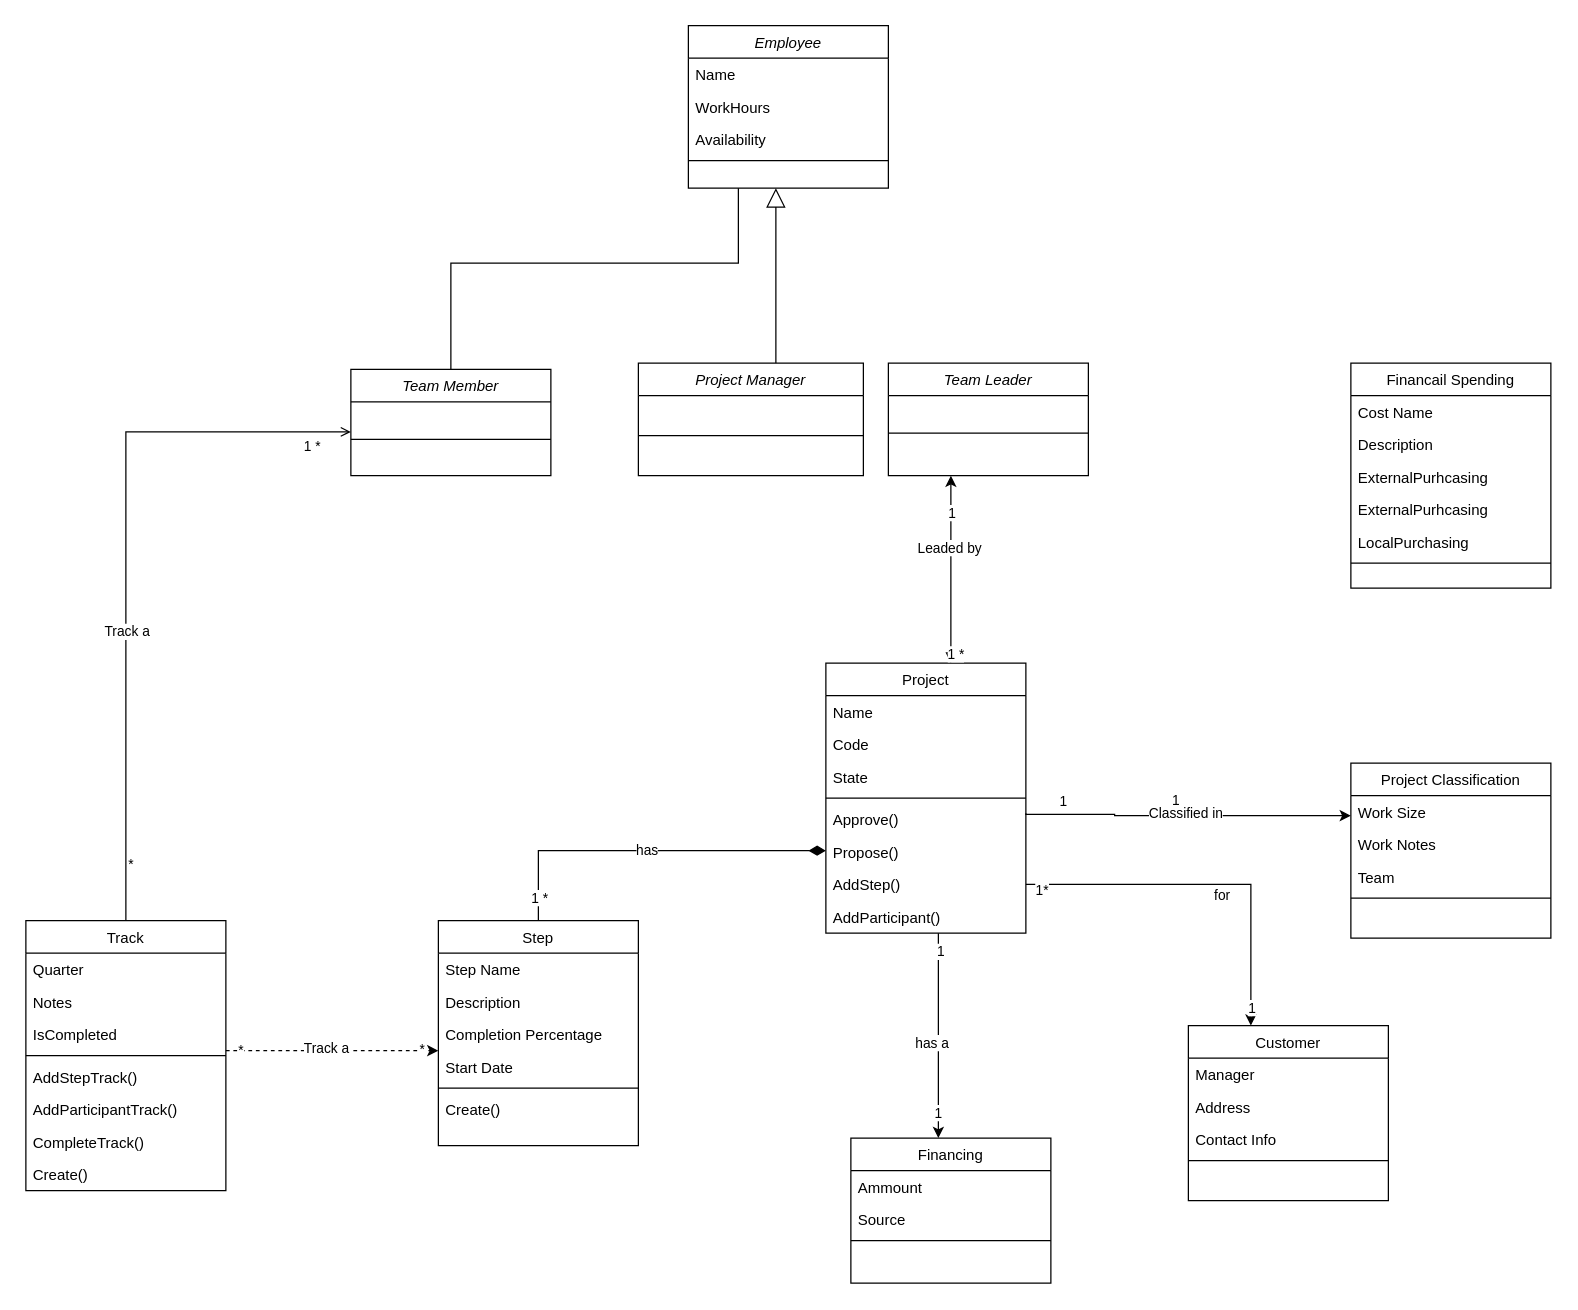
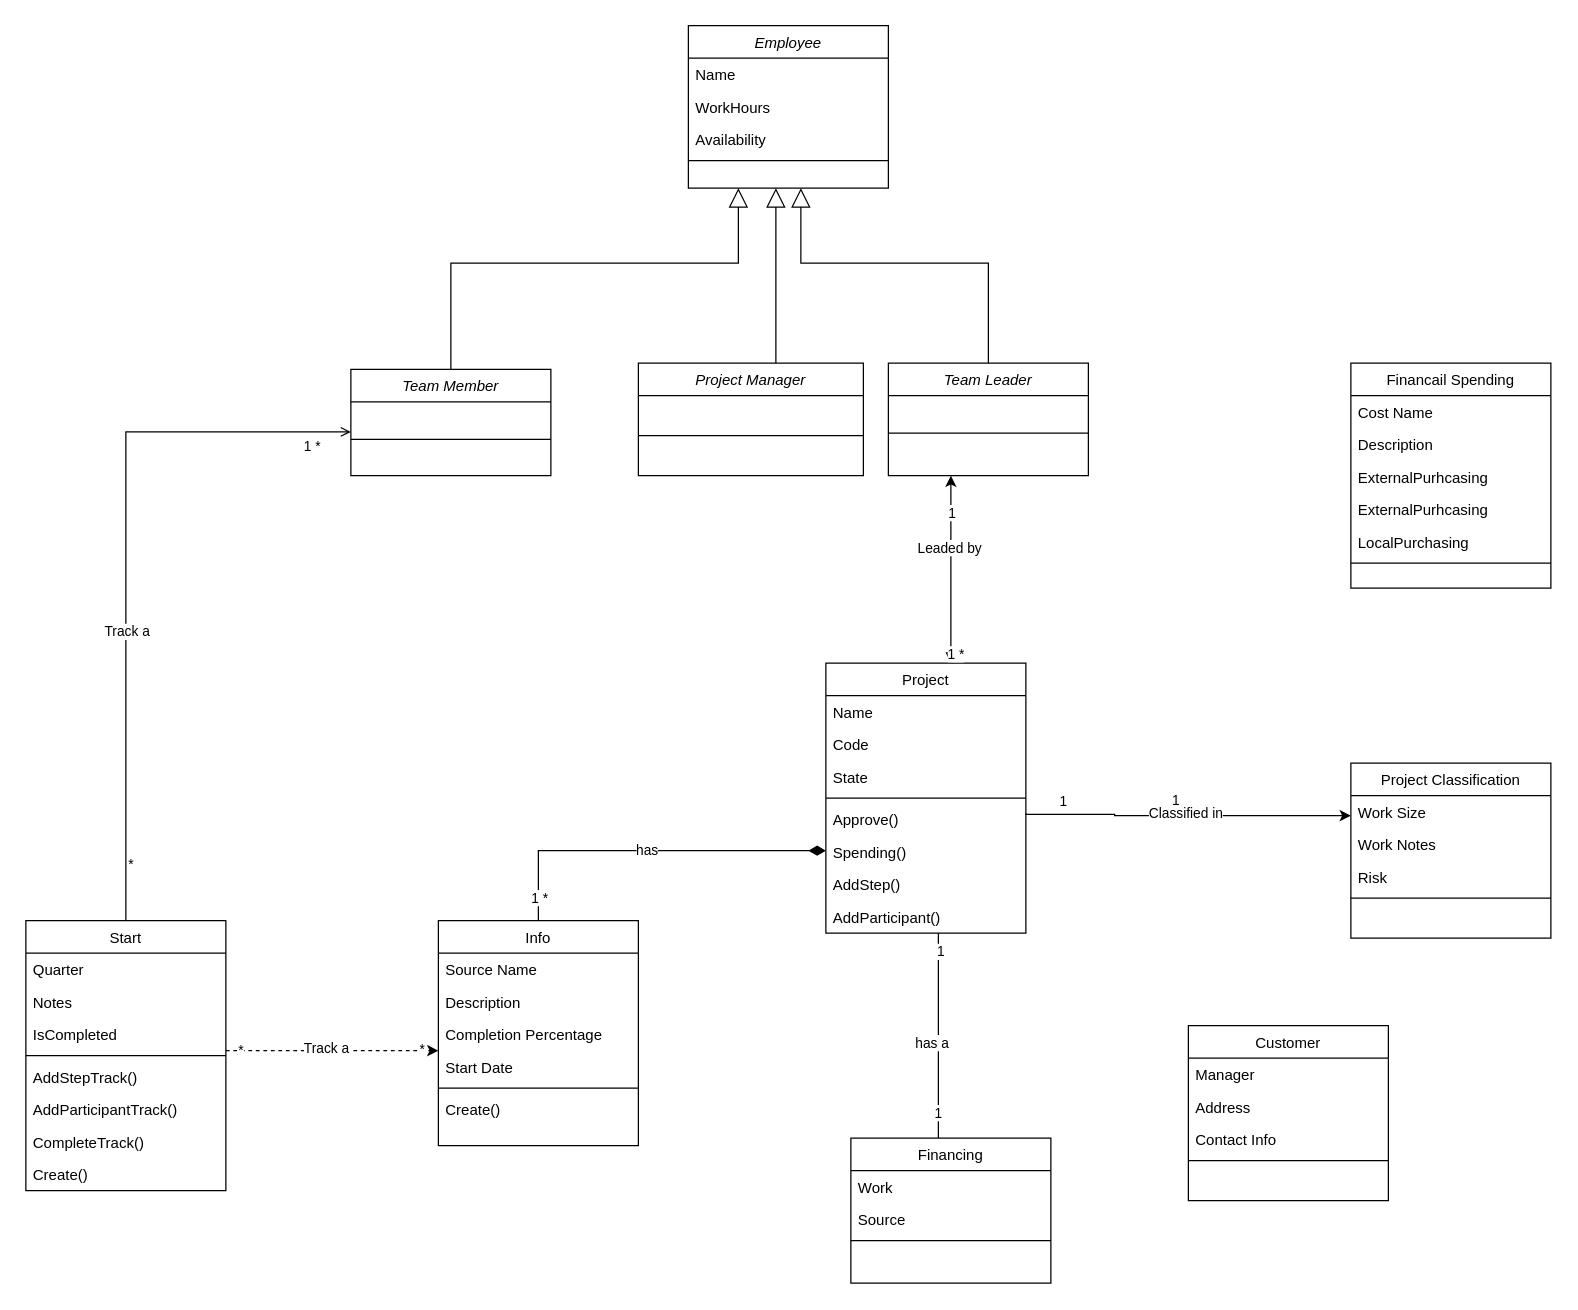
edge "Employee" -- "Team Member": arrowhead none -> block
edge "Team Leader" -> "Employee": added
node "Propose()": label "Propose()" -> "Spending()"
node "Team": label "Team" -> "Risk"
edge "AddStep()" -> "Customer": removed, labels "1*", "for", "1"
node "Track": label "Track" -> "Start"
node "Step": label "Step" -> "Info"
node "Step Name": label "Step Name" -> "Source Name"
edge "Project" -> "Financing": arrowhead classic -> none
node "Ammount": label "Ammount" -> "Work"
